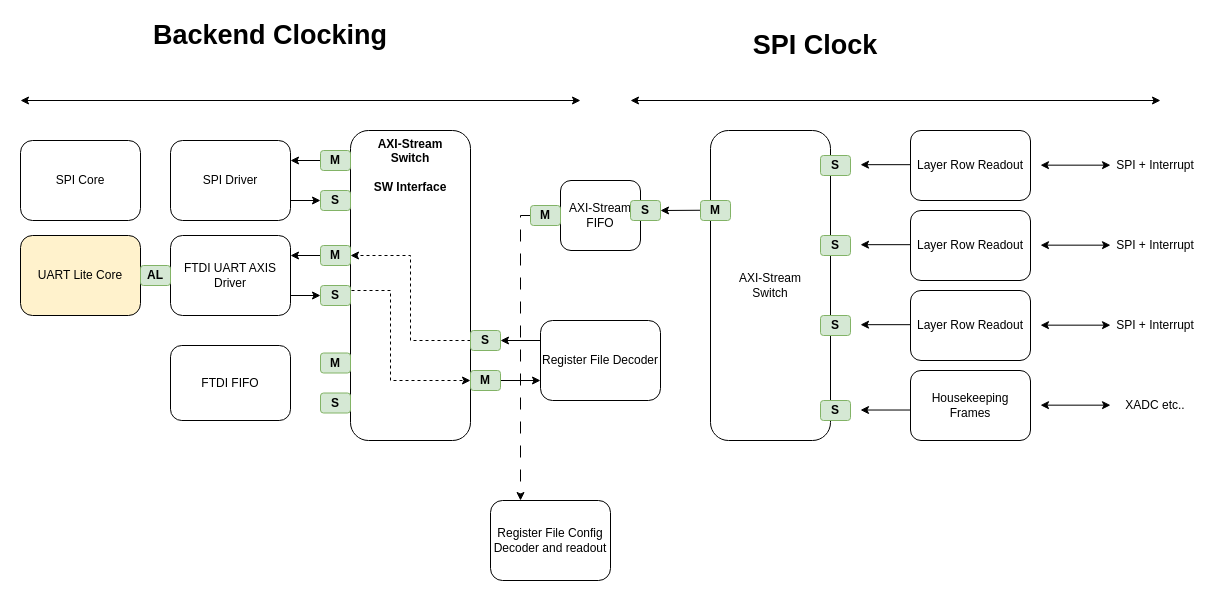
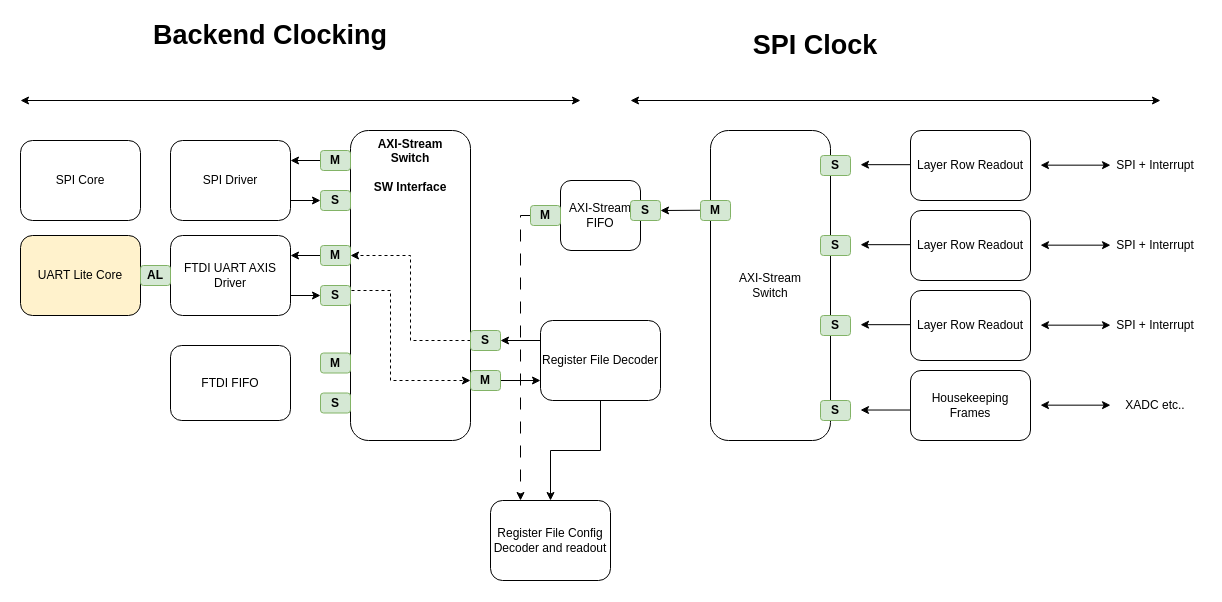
edge "Register File Decoder" -> "Register File Config Decoder and readout": added
